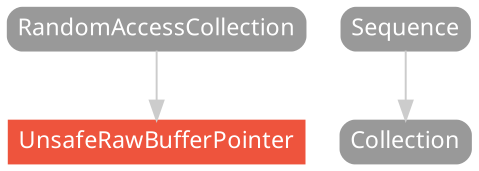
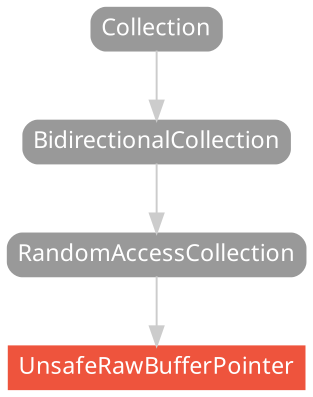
node "Sequence": removed
node "BidirectionalCollection": added
